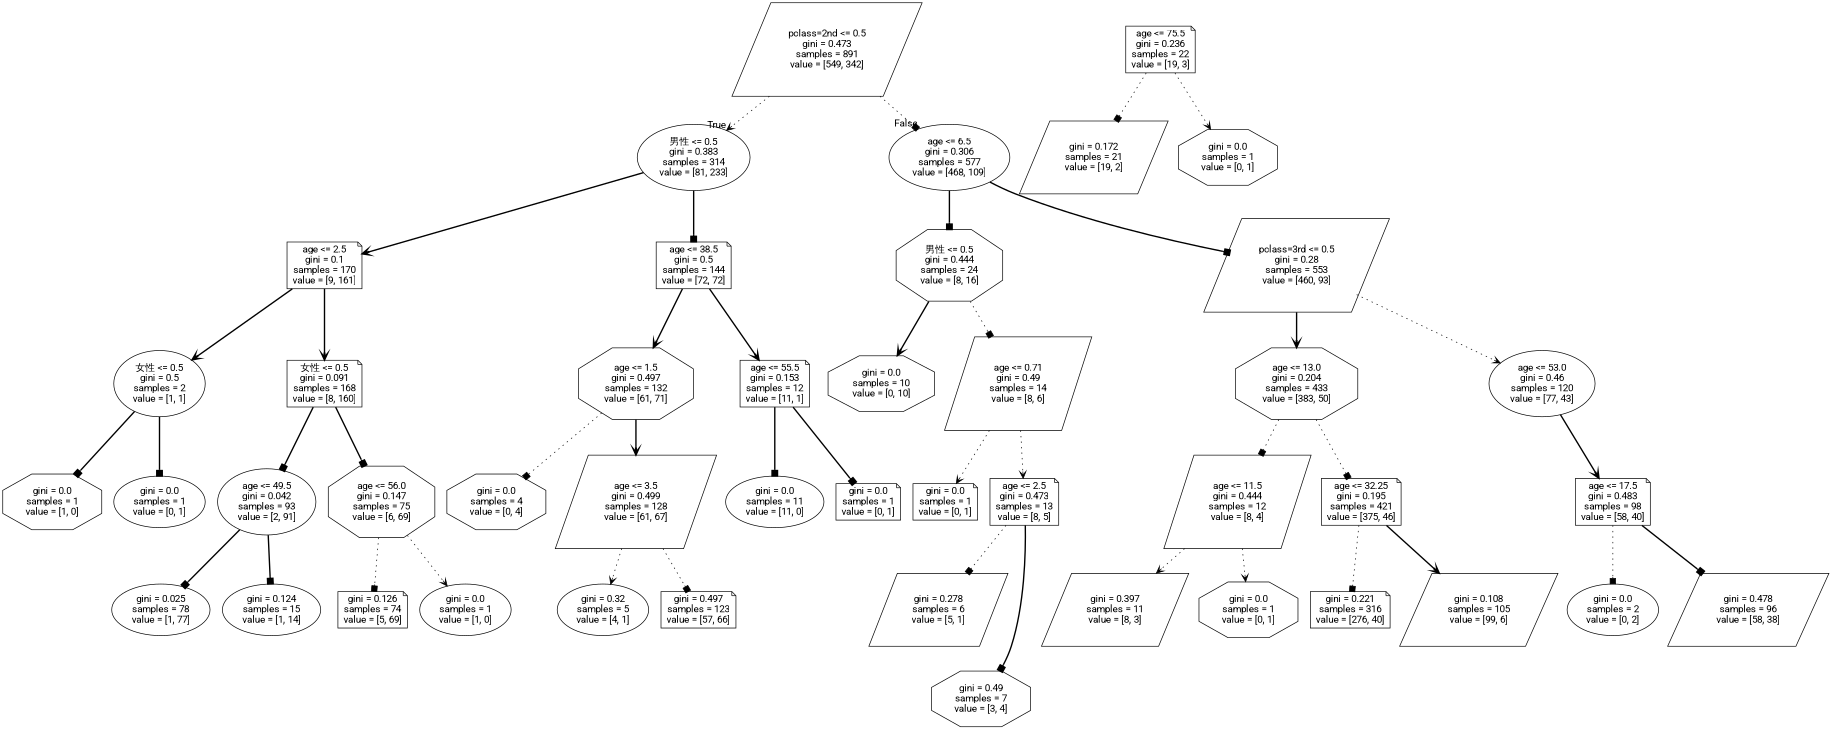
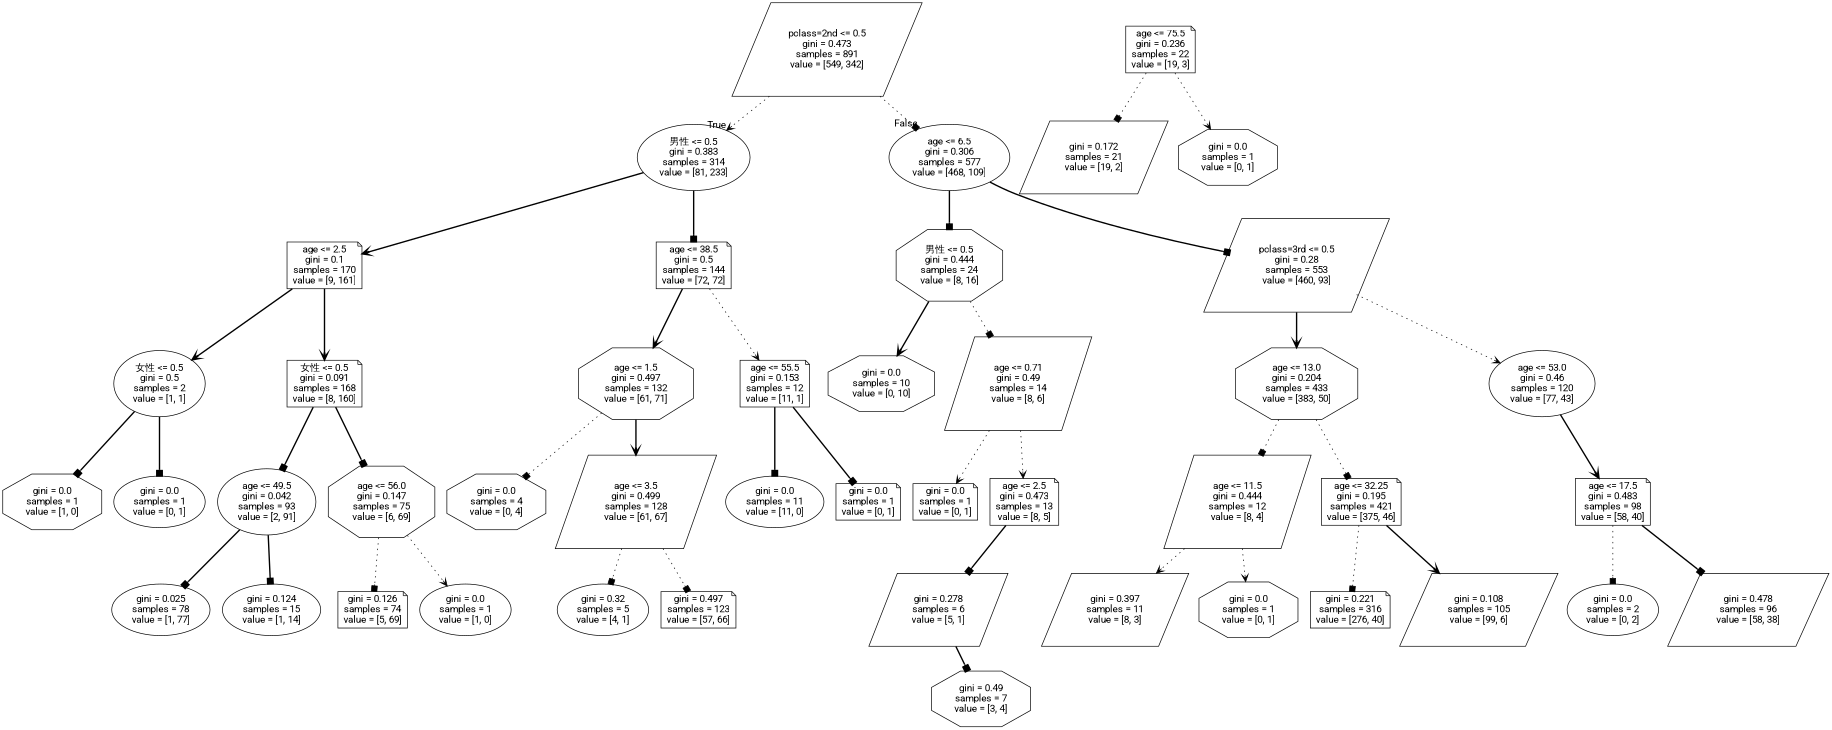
edge "age <= 38.5 gini = 0.5 samples = 144 value = [72, 72]" -> "age <= 55.5 gini = 0.153 samples = 12 value = [11, 1]": style bold -> dotted
edge "age <= 2.5 gini = 0.473 samples = 13 value = [8, 5]" -> "gini = 0.278 samples = 6 value = [5, 1]": style dotted -> bold
edge "age <= 3.5 gini = 0.499 samples = 128 value = [61, 67]" -> "gini = 0.32 samples = 5 value = [4, 1]": arrowhead vee -> box
edge "age <= 2.5 gini = 0.473 samples = 13 value = [8, 5]" -> "gini = 0.49 samples = 7 value = [3, 4]": now "gini = 0.278 samples = 6 value = [5, 1]" -> "gini = 0.49 samples = 7 value = [3, 4]"
